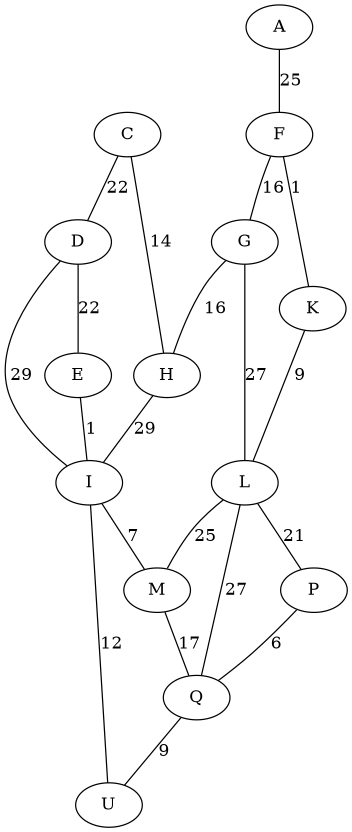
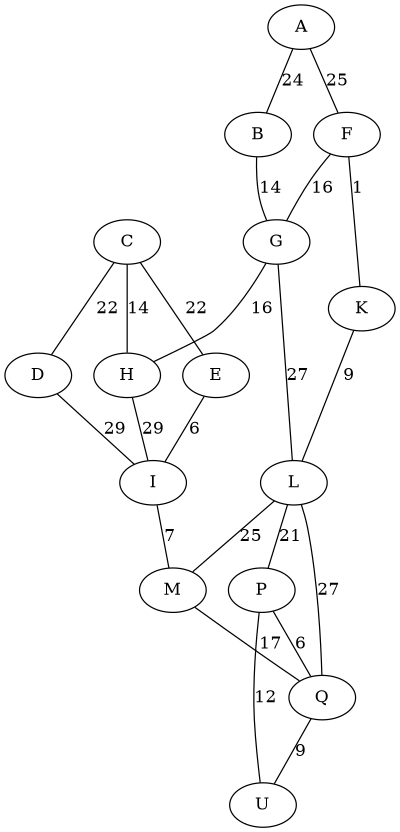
node "B": added
edge "D" -- "E": now "C" -- "E"
edge "E" -- "I": label "1" -> "6"
edge "I" -- "U": now "P" -- "U"
